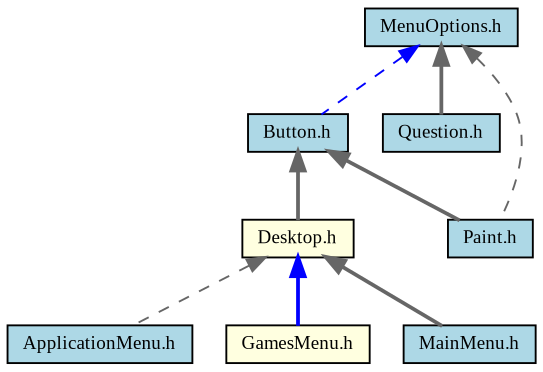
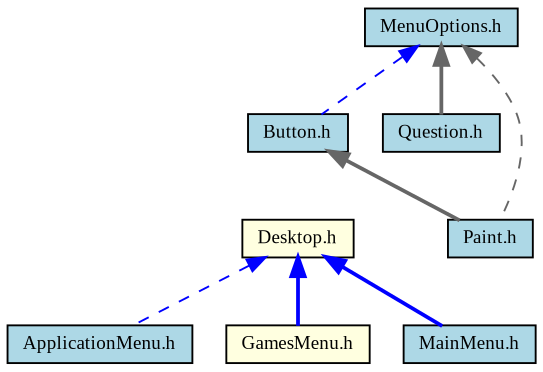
edge "Desktop.h" -> "Button.h": removed
edge "ApplicationMenu.h" -> "Desktop.h": color gray40 -> blue
edge "MainMenu.h" -> "Desktop.h": color gray40 -> blue
